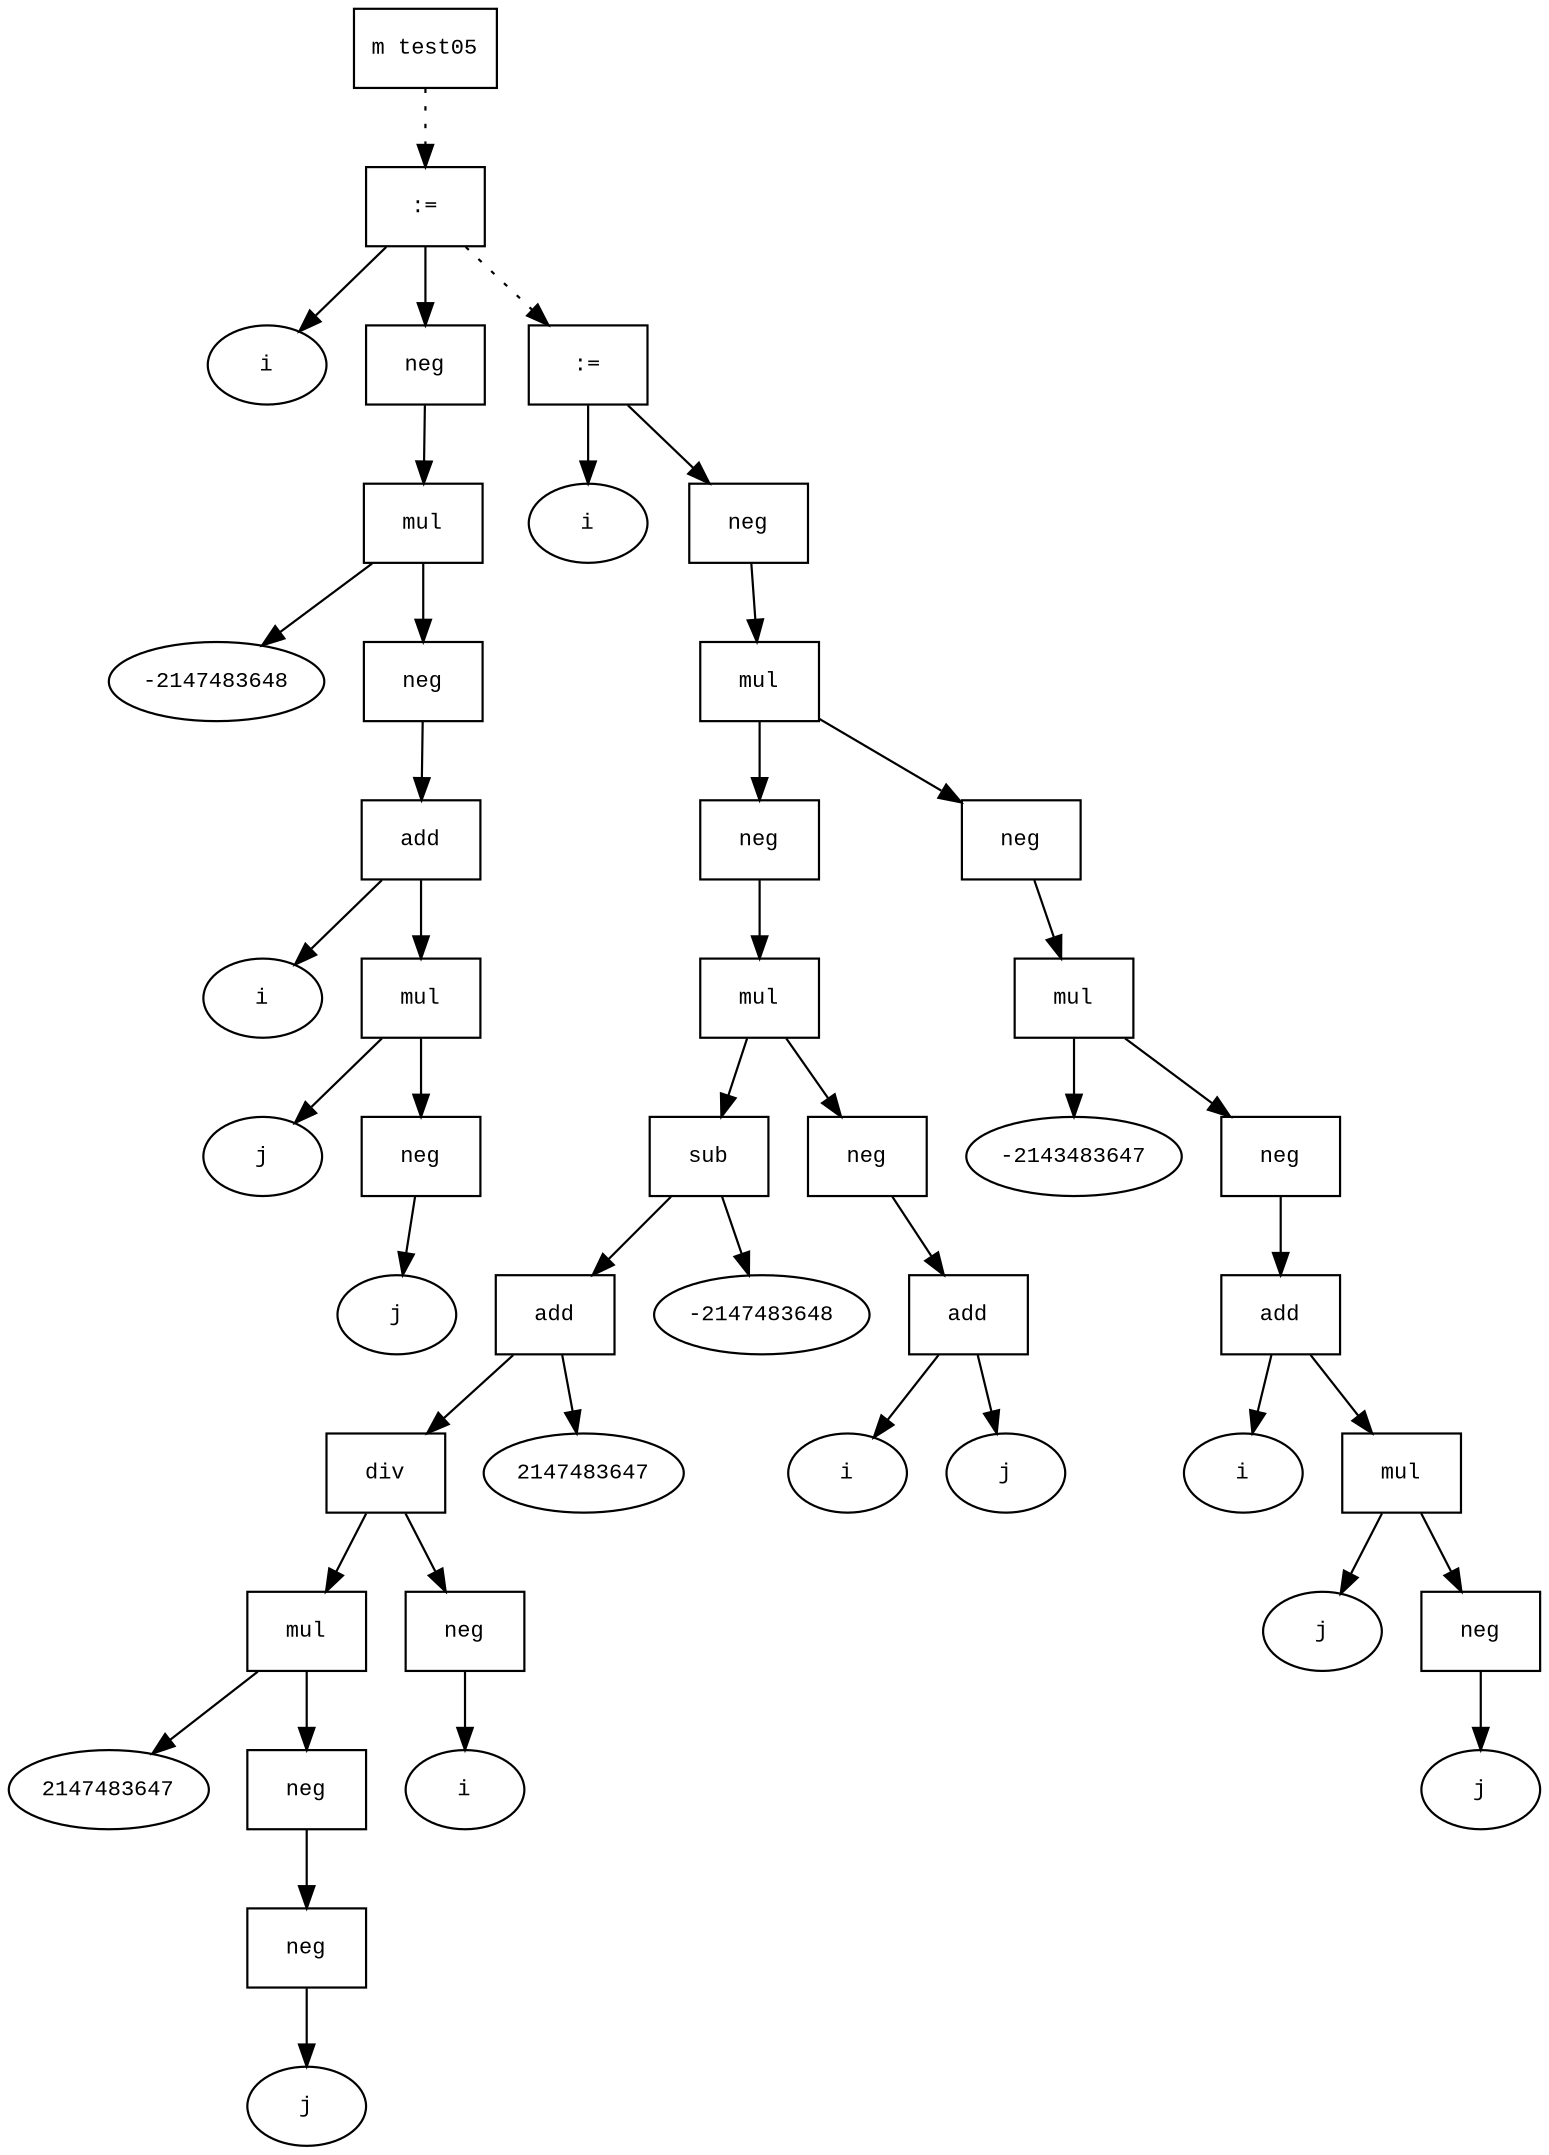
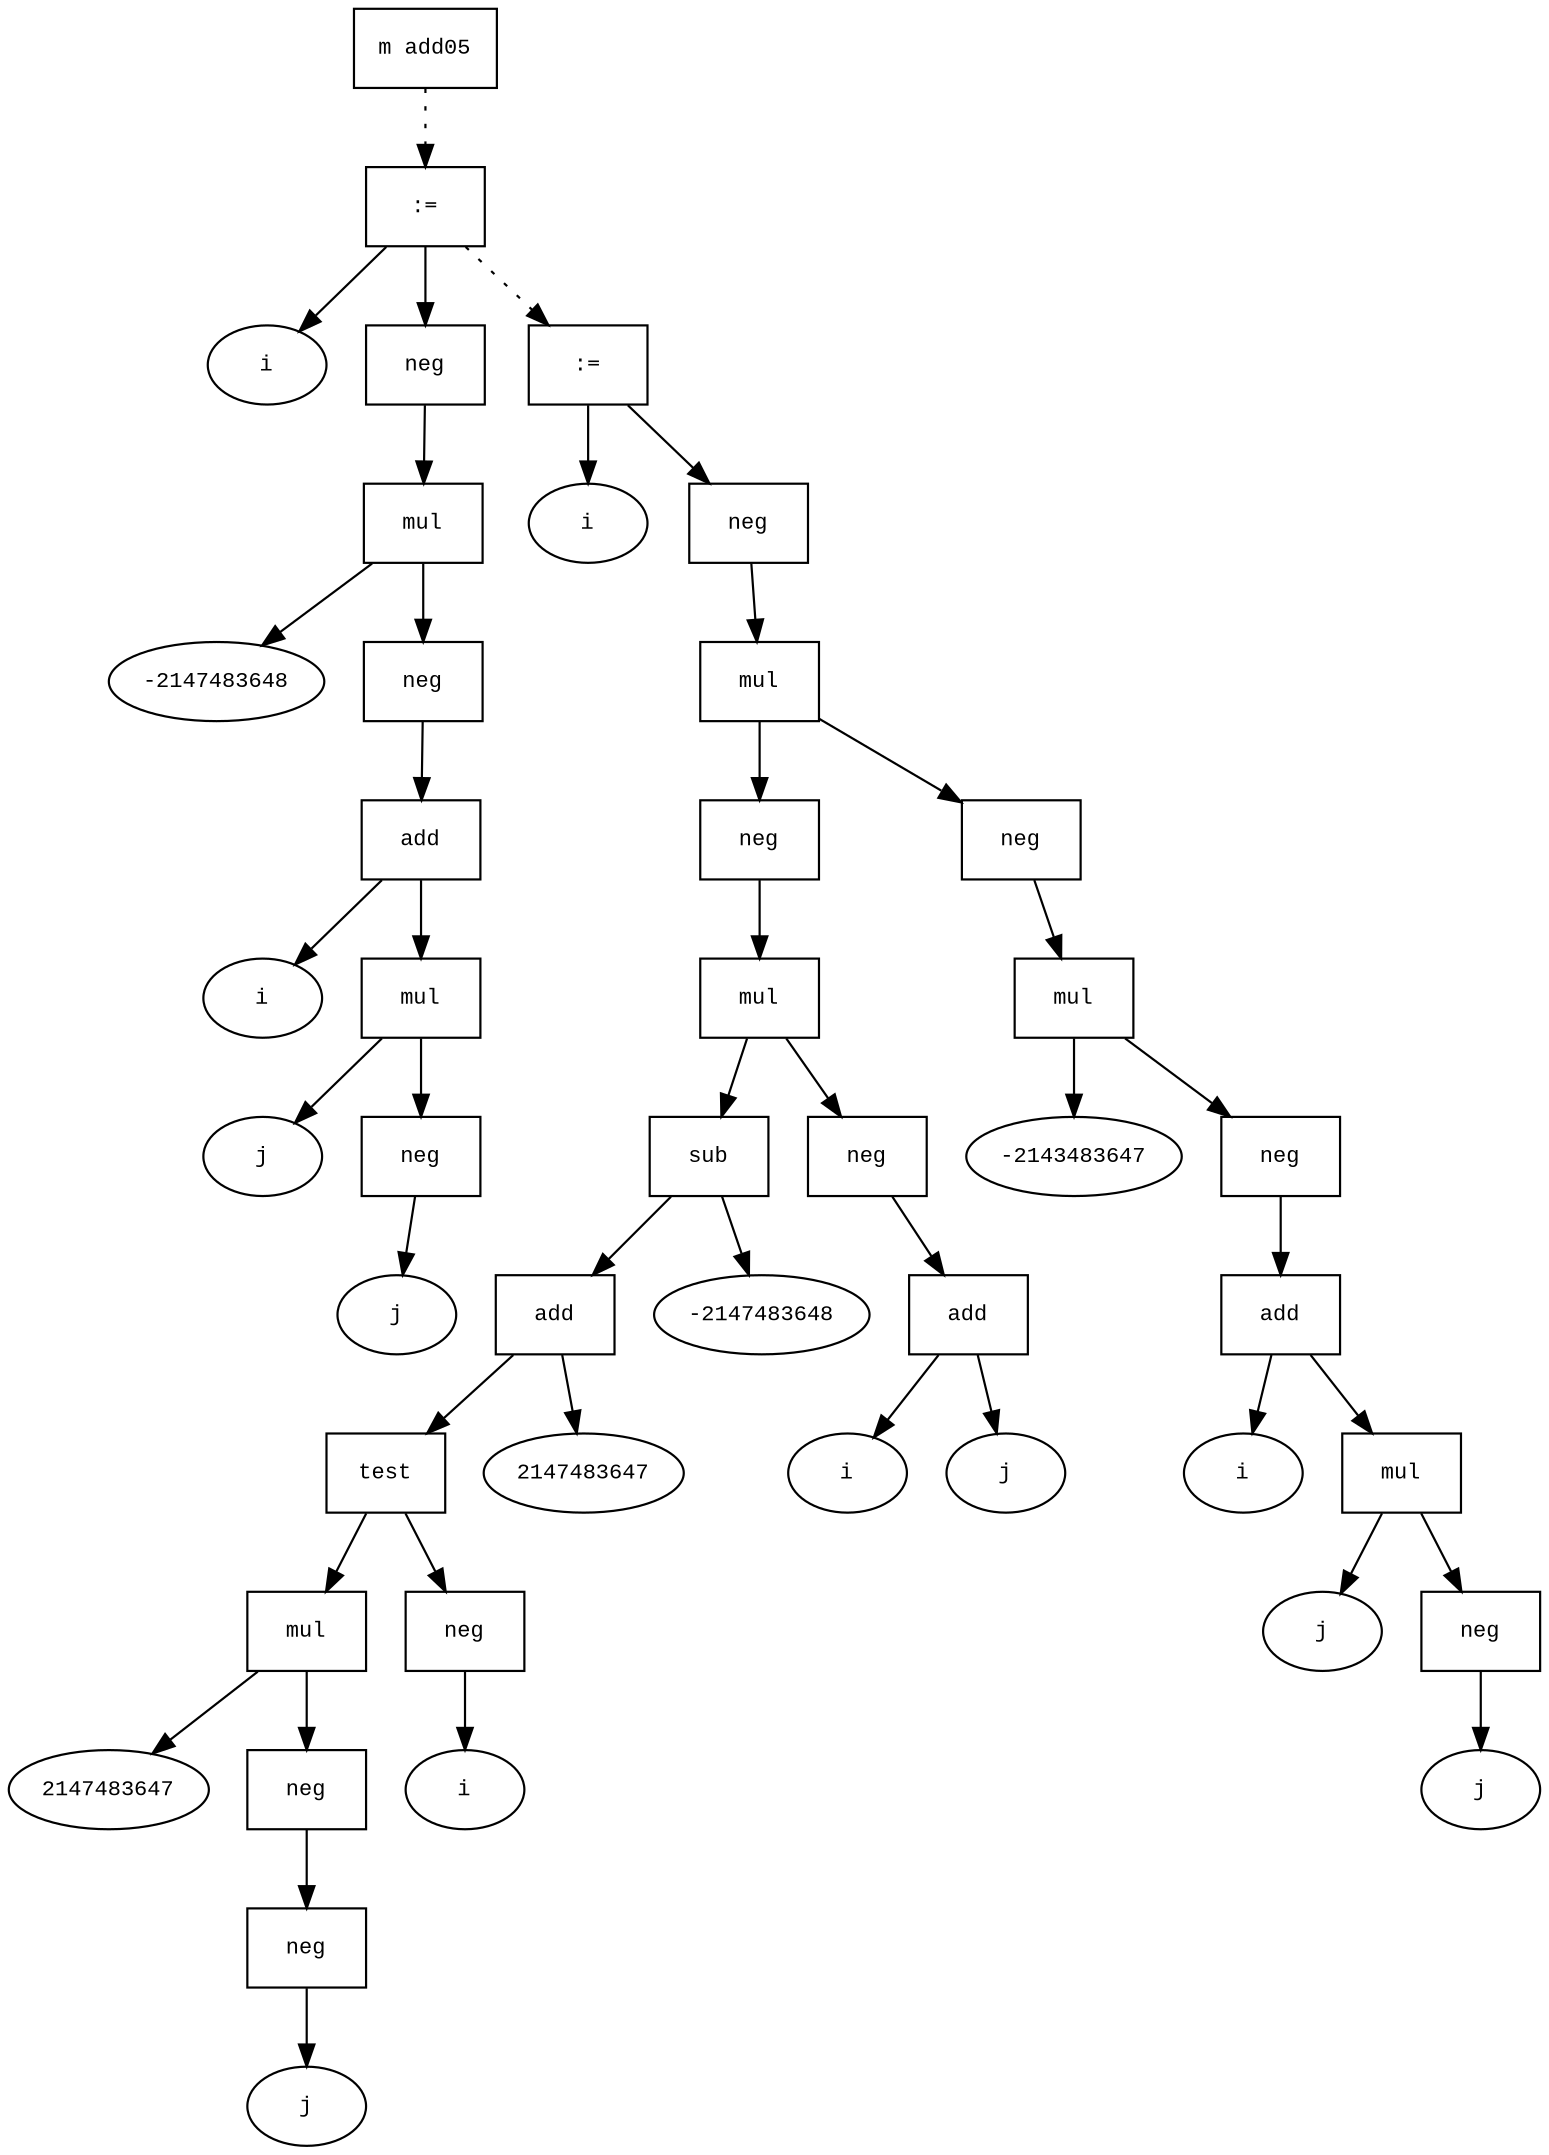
node "m test05": label "m test05" -> "m add05"
node "div": label "div" -> "test"
